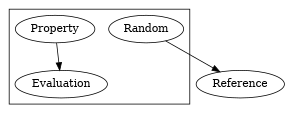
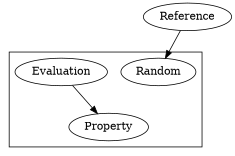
edge "Random" -> "Reference": reversed
edge "Property" -> "Evaluation": reversed
